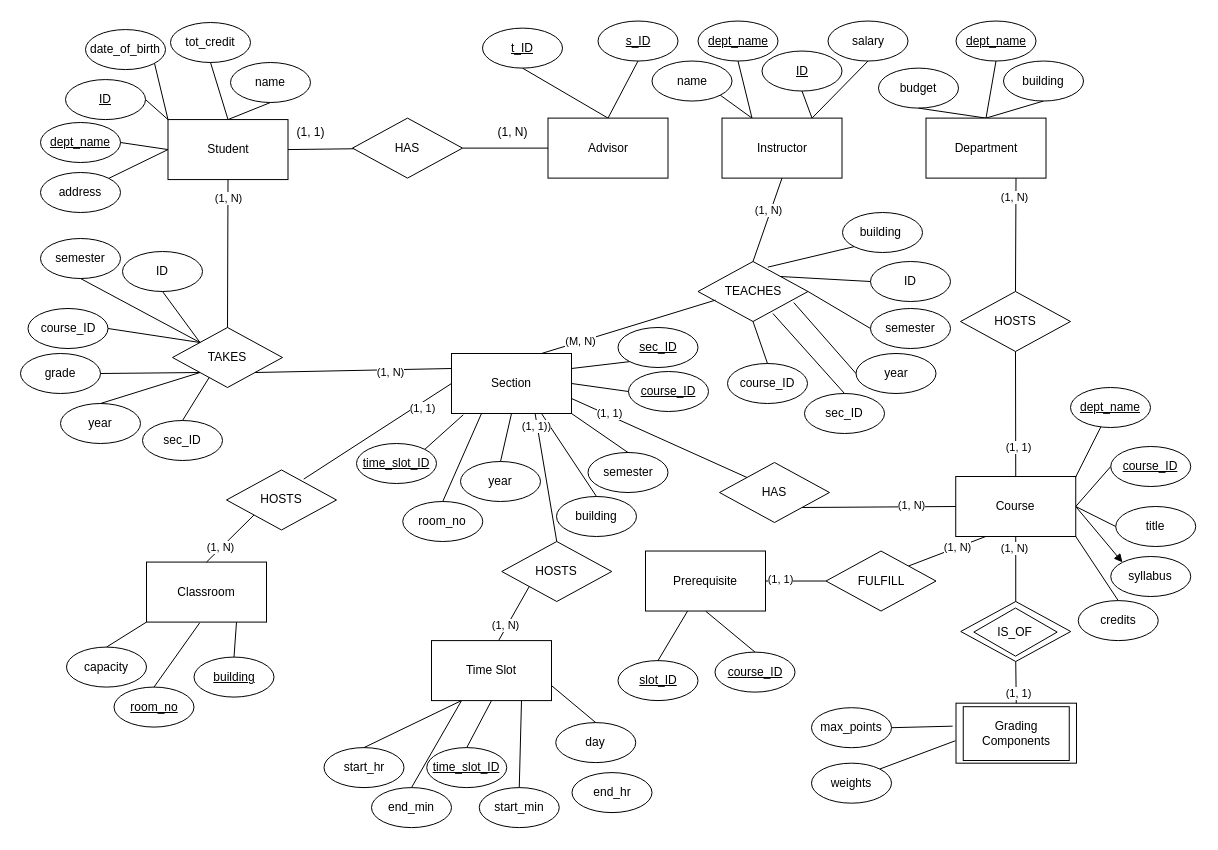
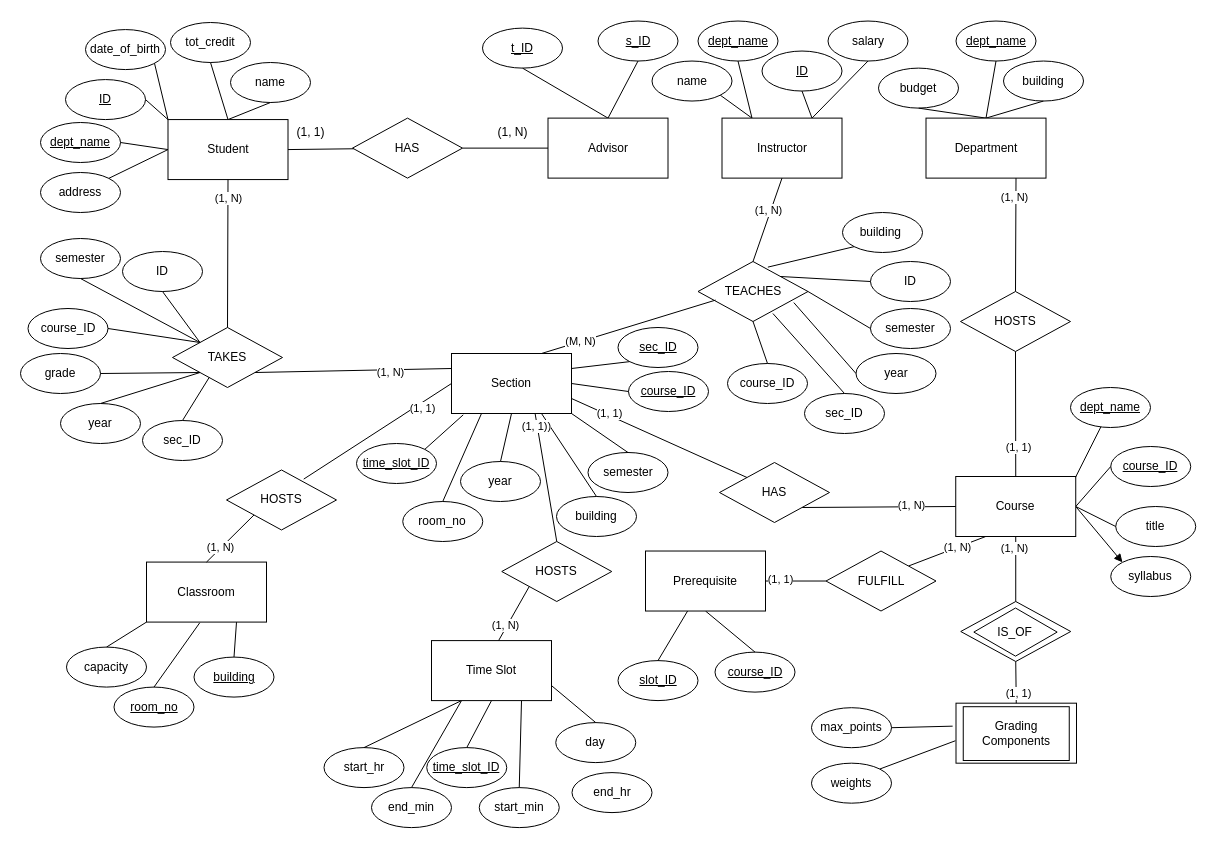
edge "Course" -- "credits": removed
node "credits": removed
